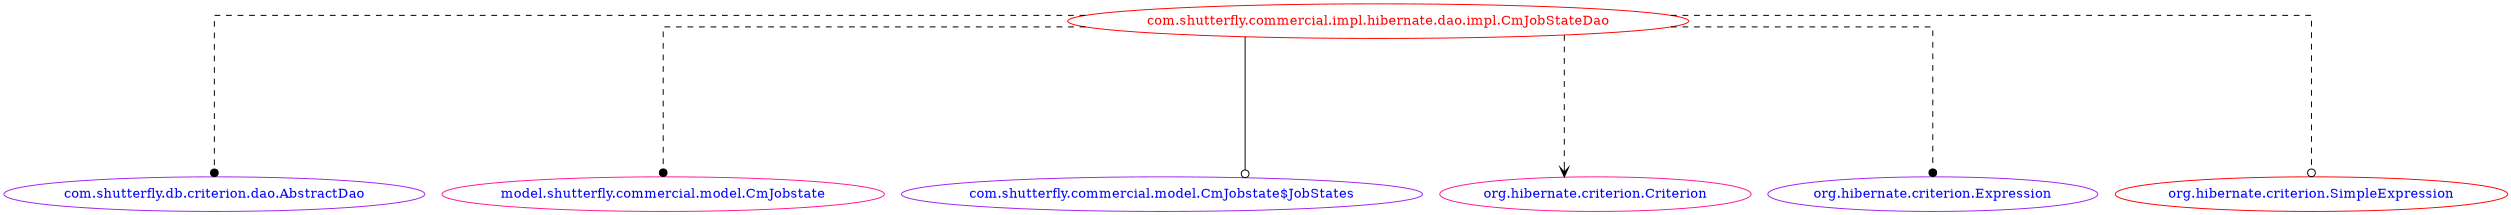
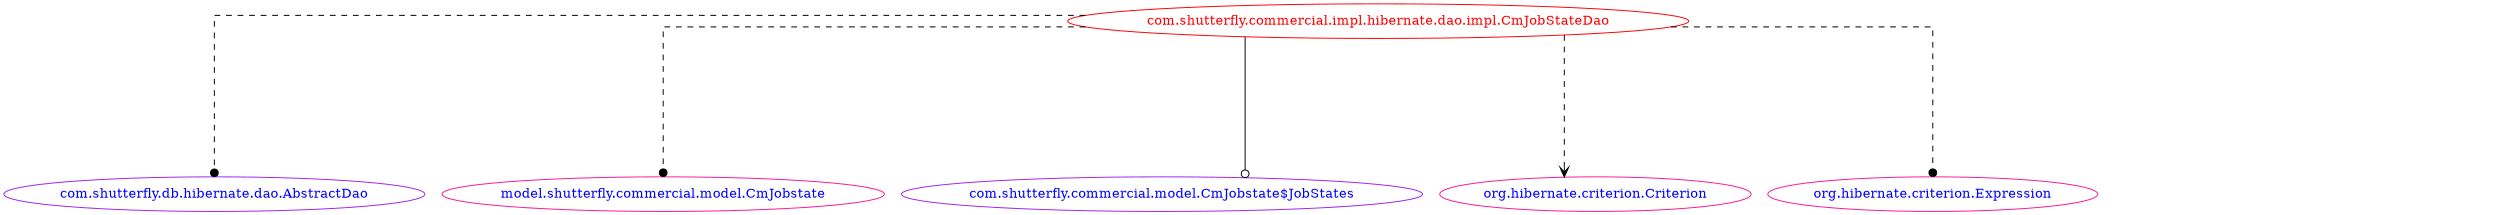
node "com.shutterfly.db.criterion.dao.AbstractDao": label "com.shutterfly.db.criterion.dao.AbstractDao" -> "com.shutterfly.db.hibernate.dao.AbstractDao"
node "org.hibernate.criterion.Expression": color purple -> deeppink
node "org.hibernate.criterion.SimpleExpression": removed
